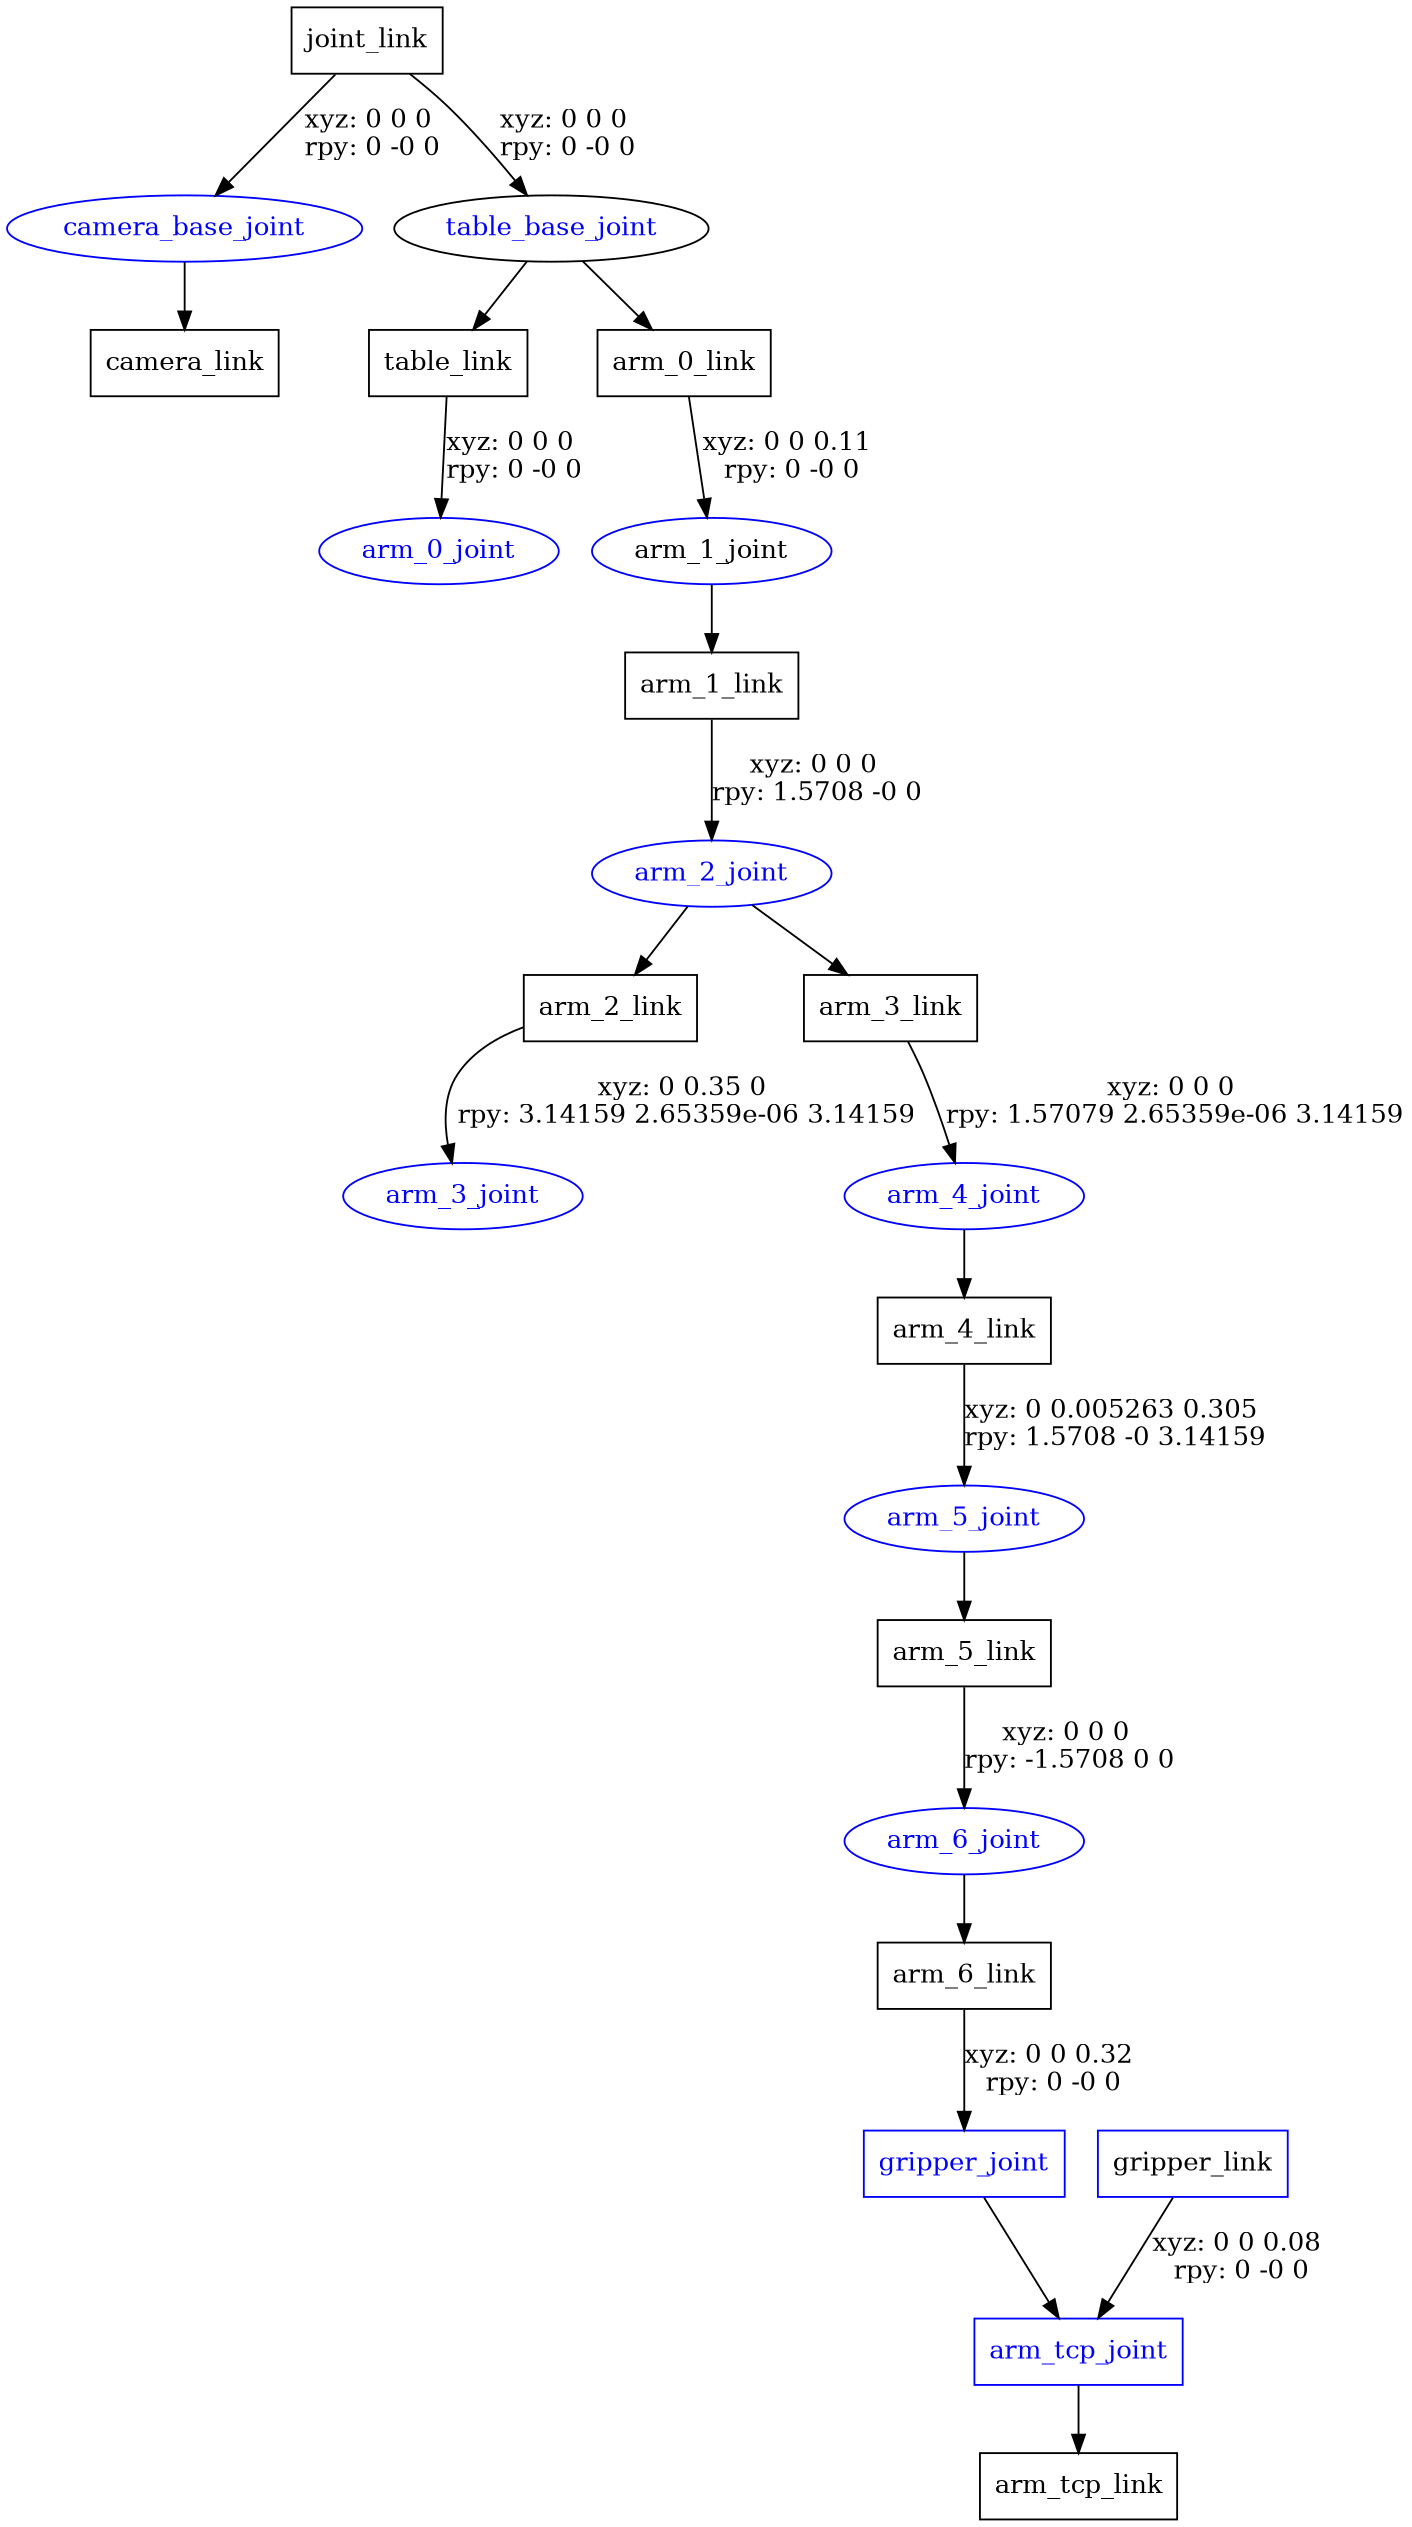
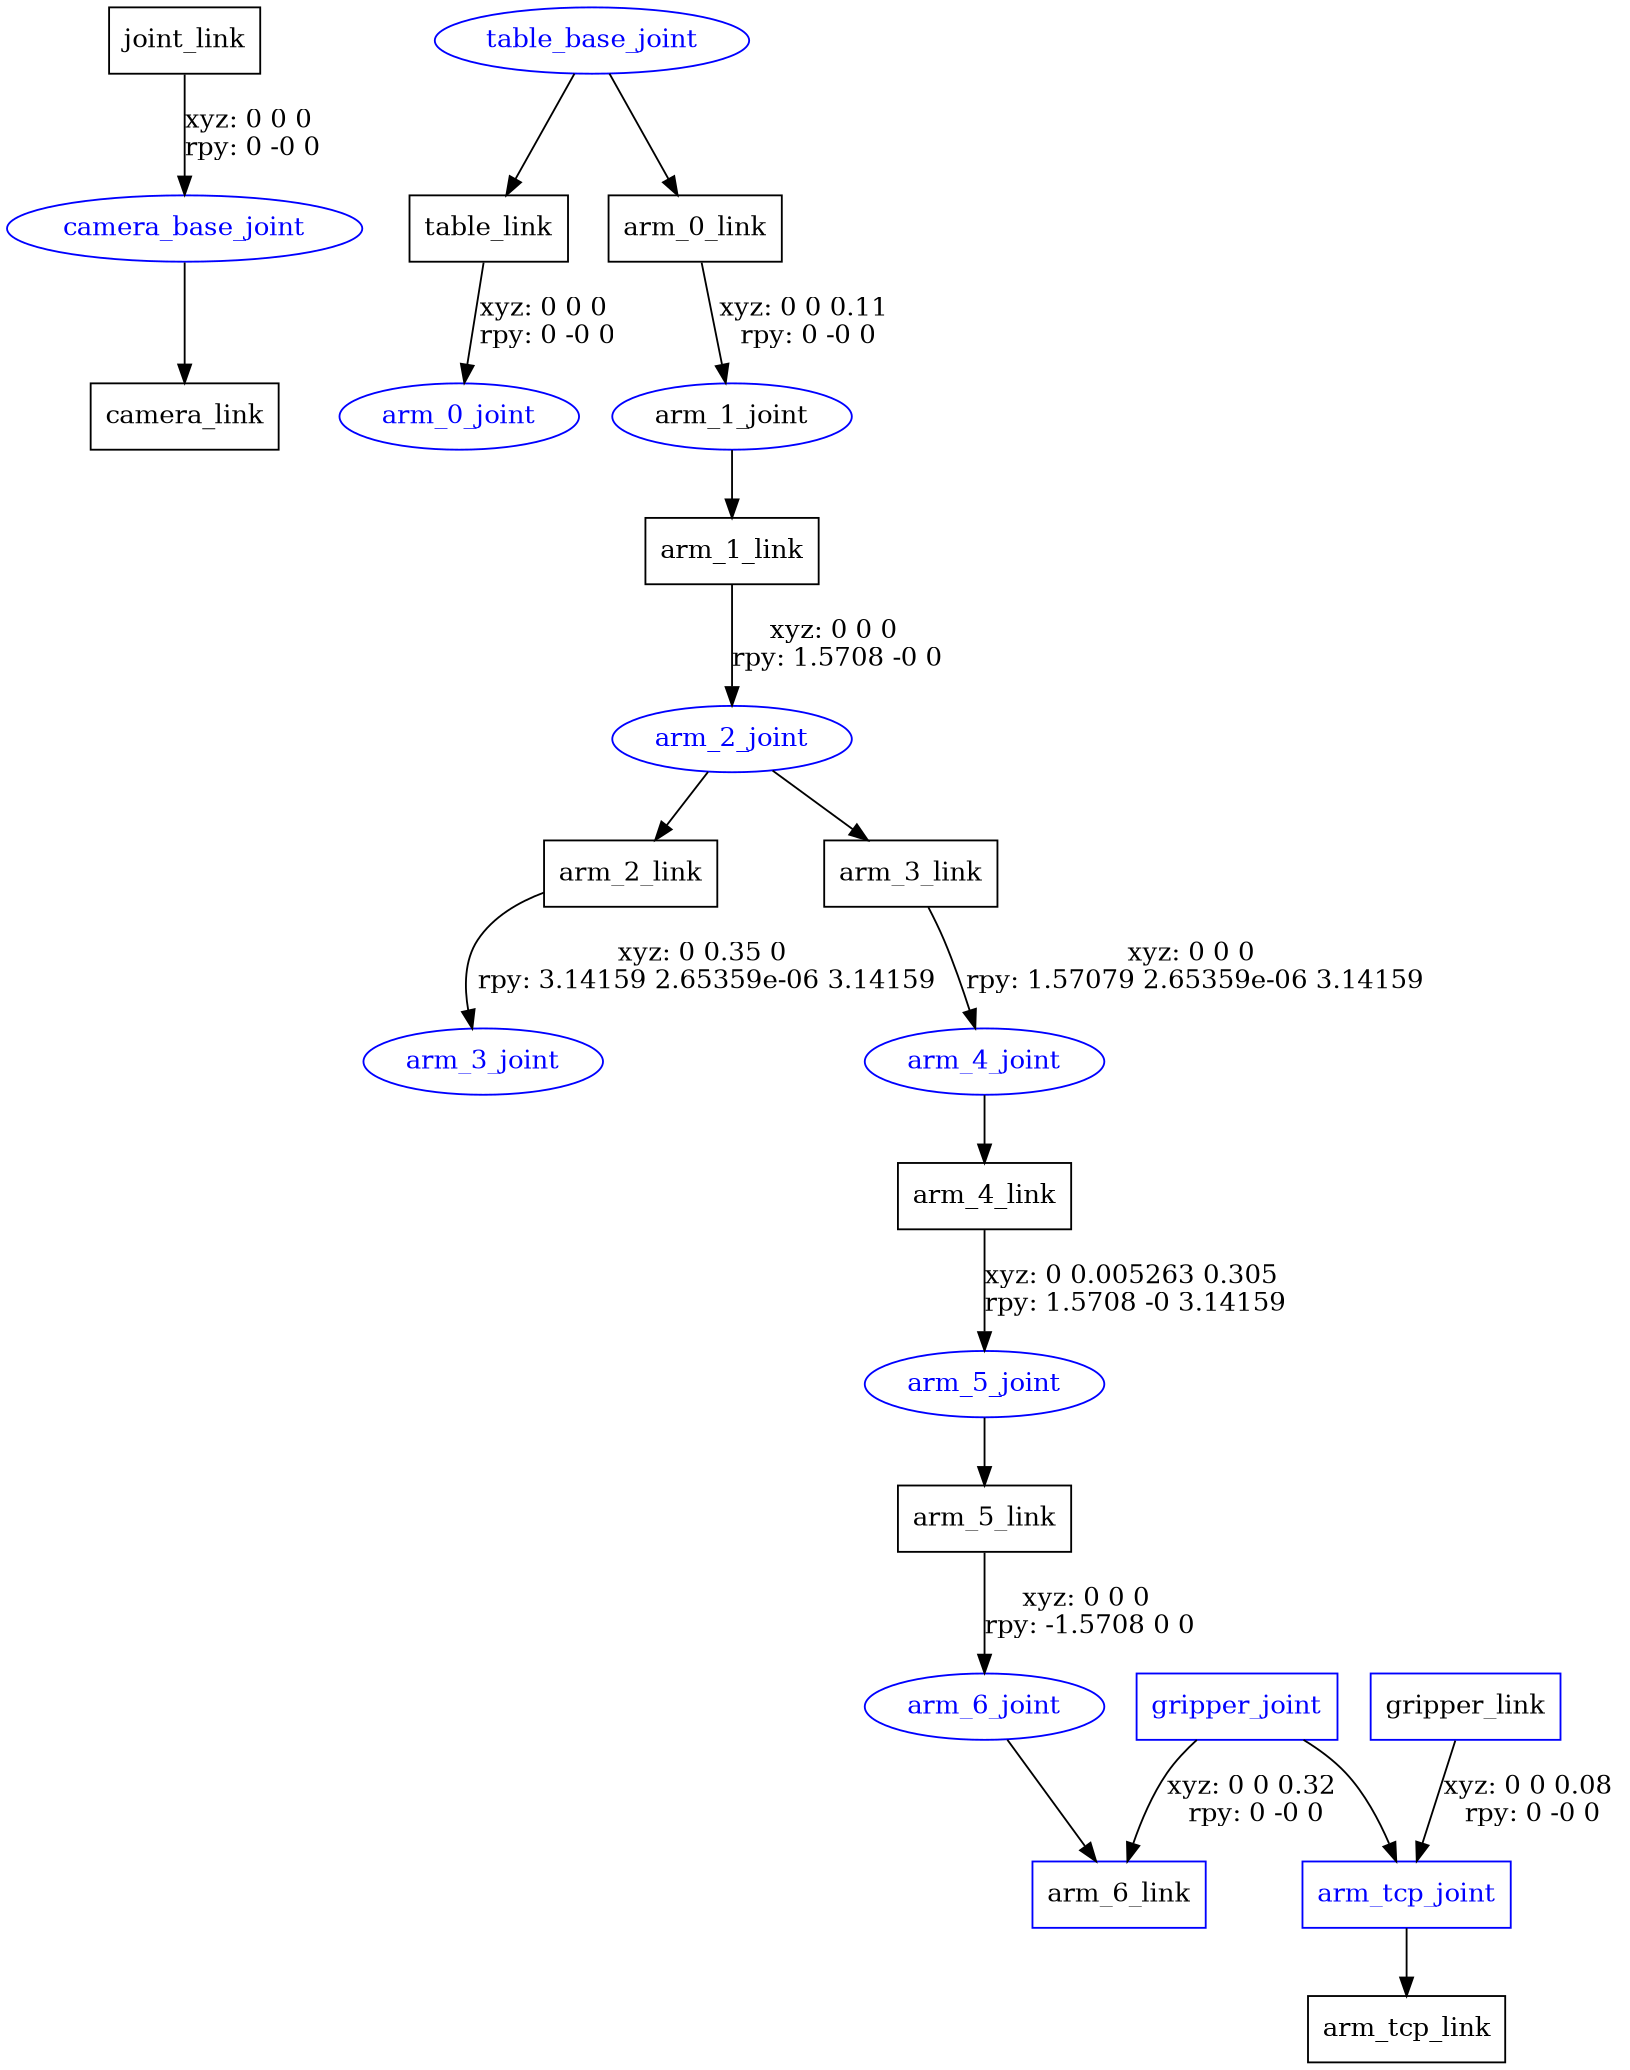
edge "joint_link" -> "table_base_joint": removed, label "xyz: 0 0 0 rpy: 0 -0 0"
node "table_base_joint": color black -> blue
node "arm_6_link": color black -> blue
edge "arm_6_link" -> "gripper_joint": reversed
